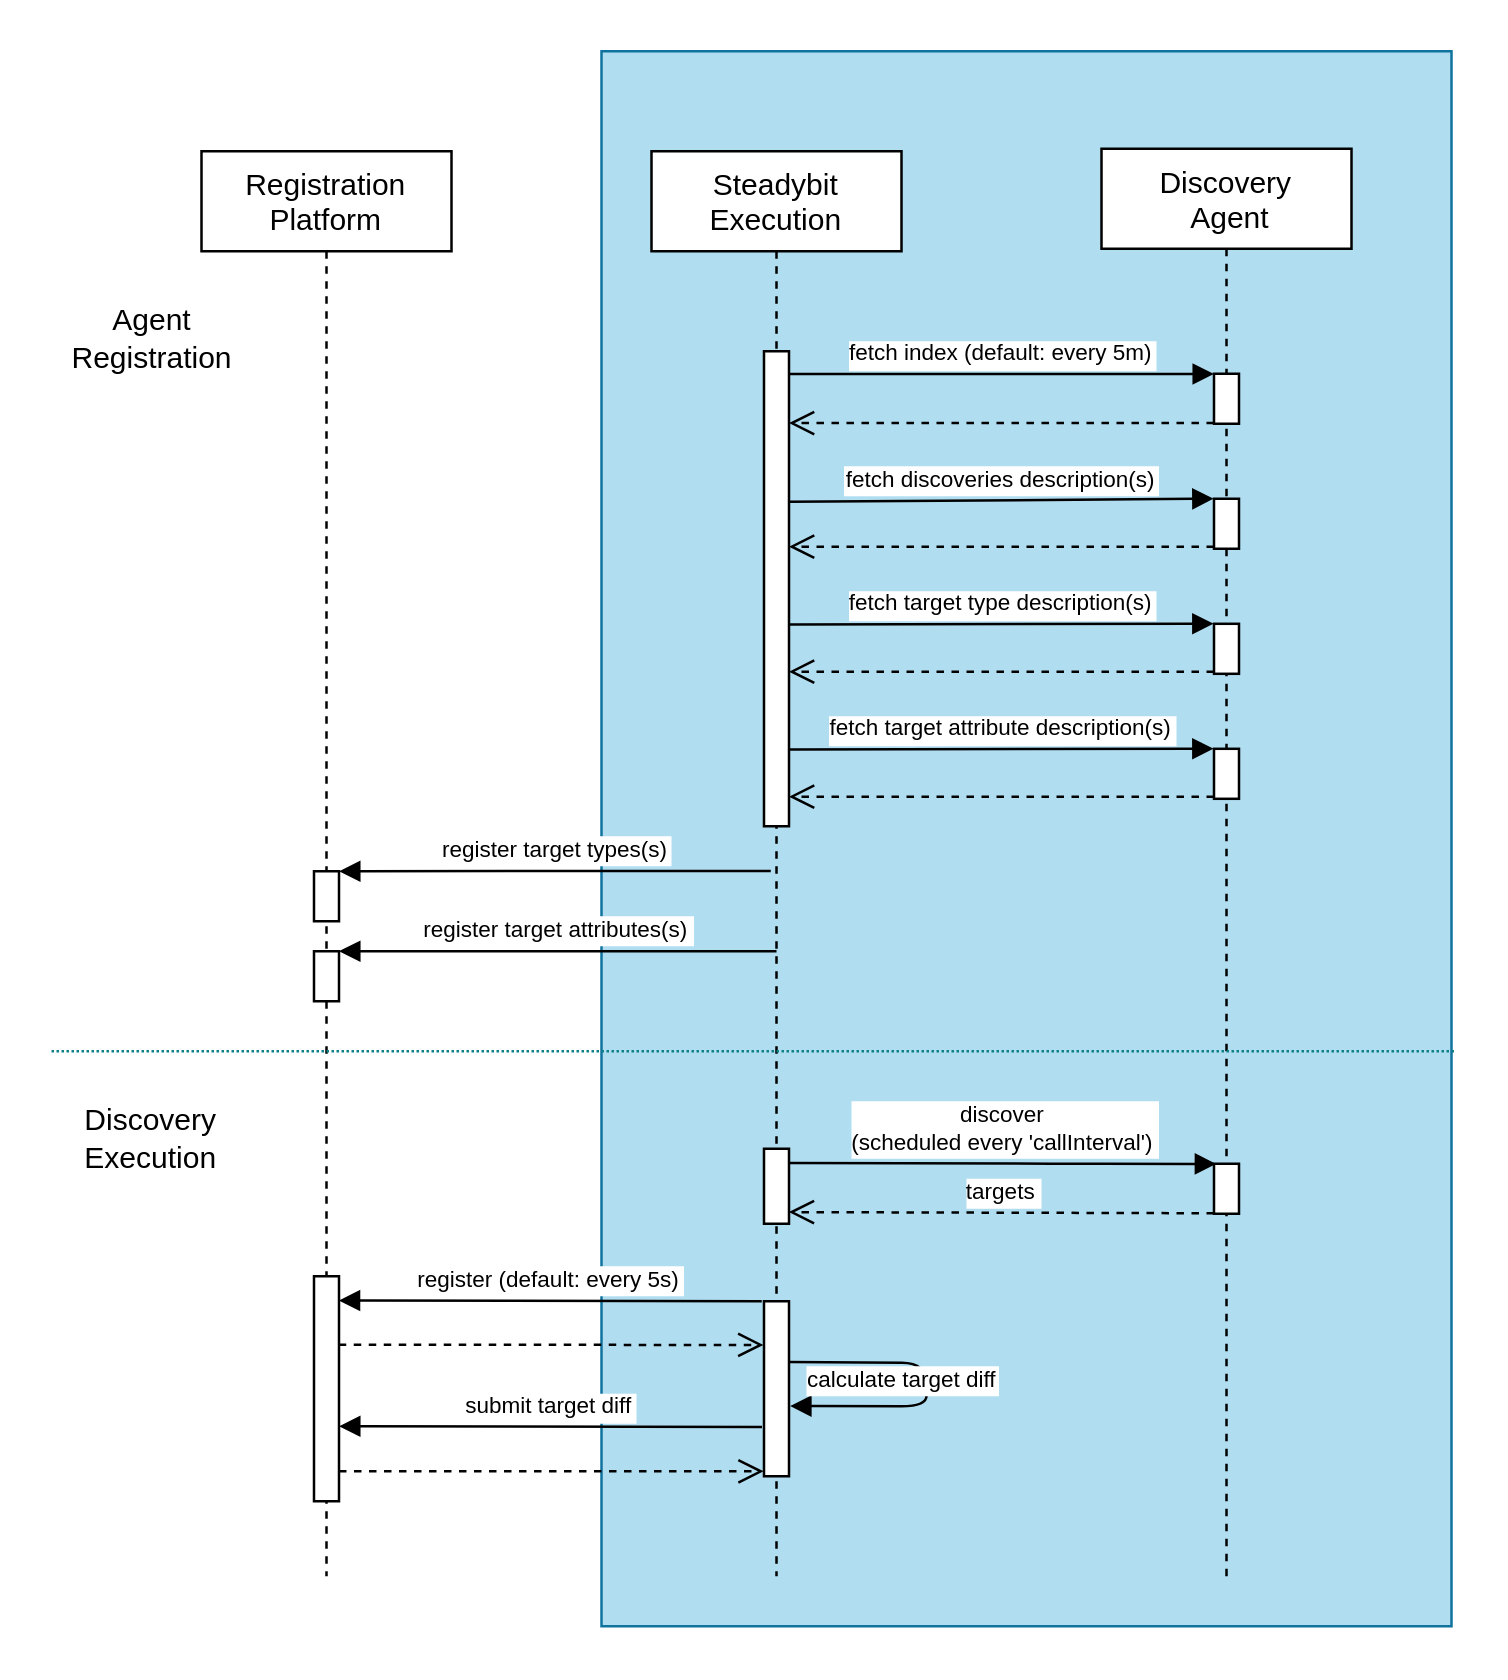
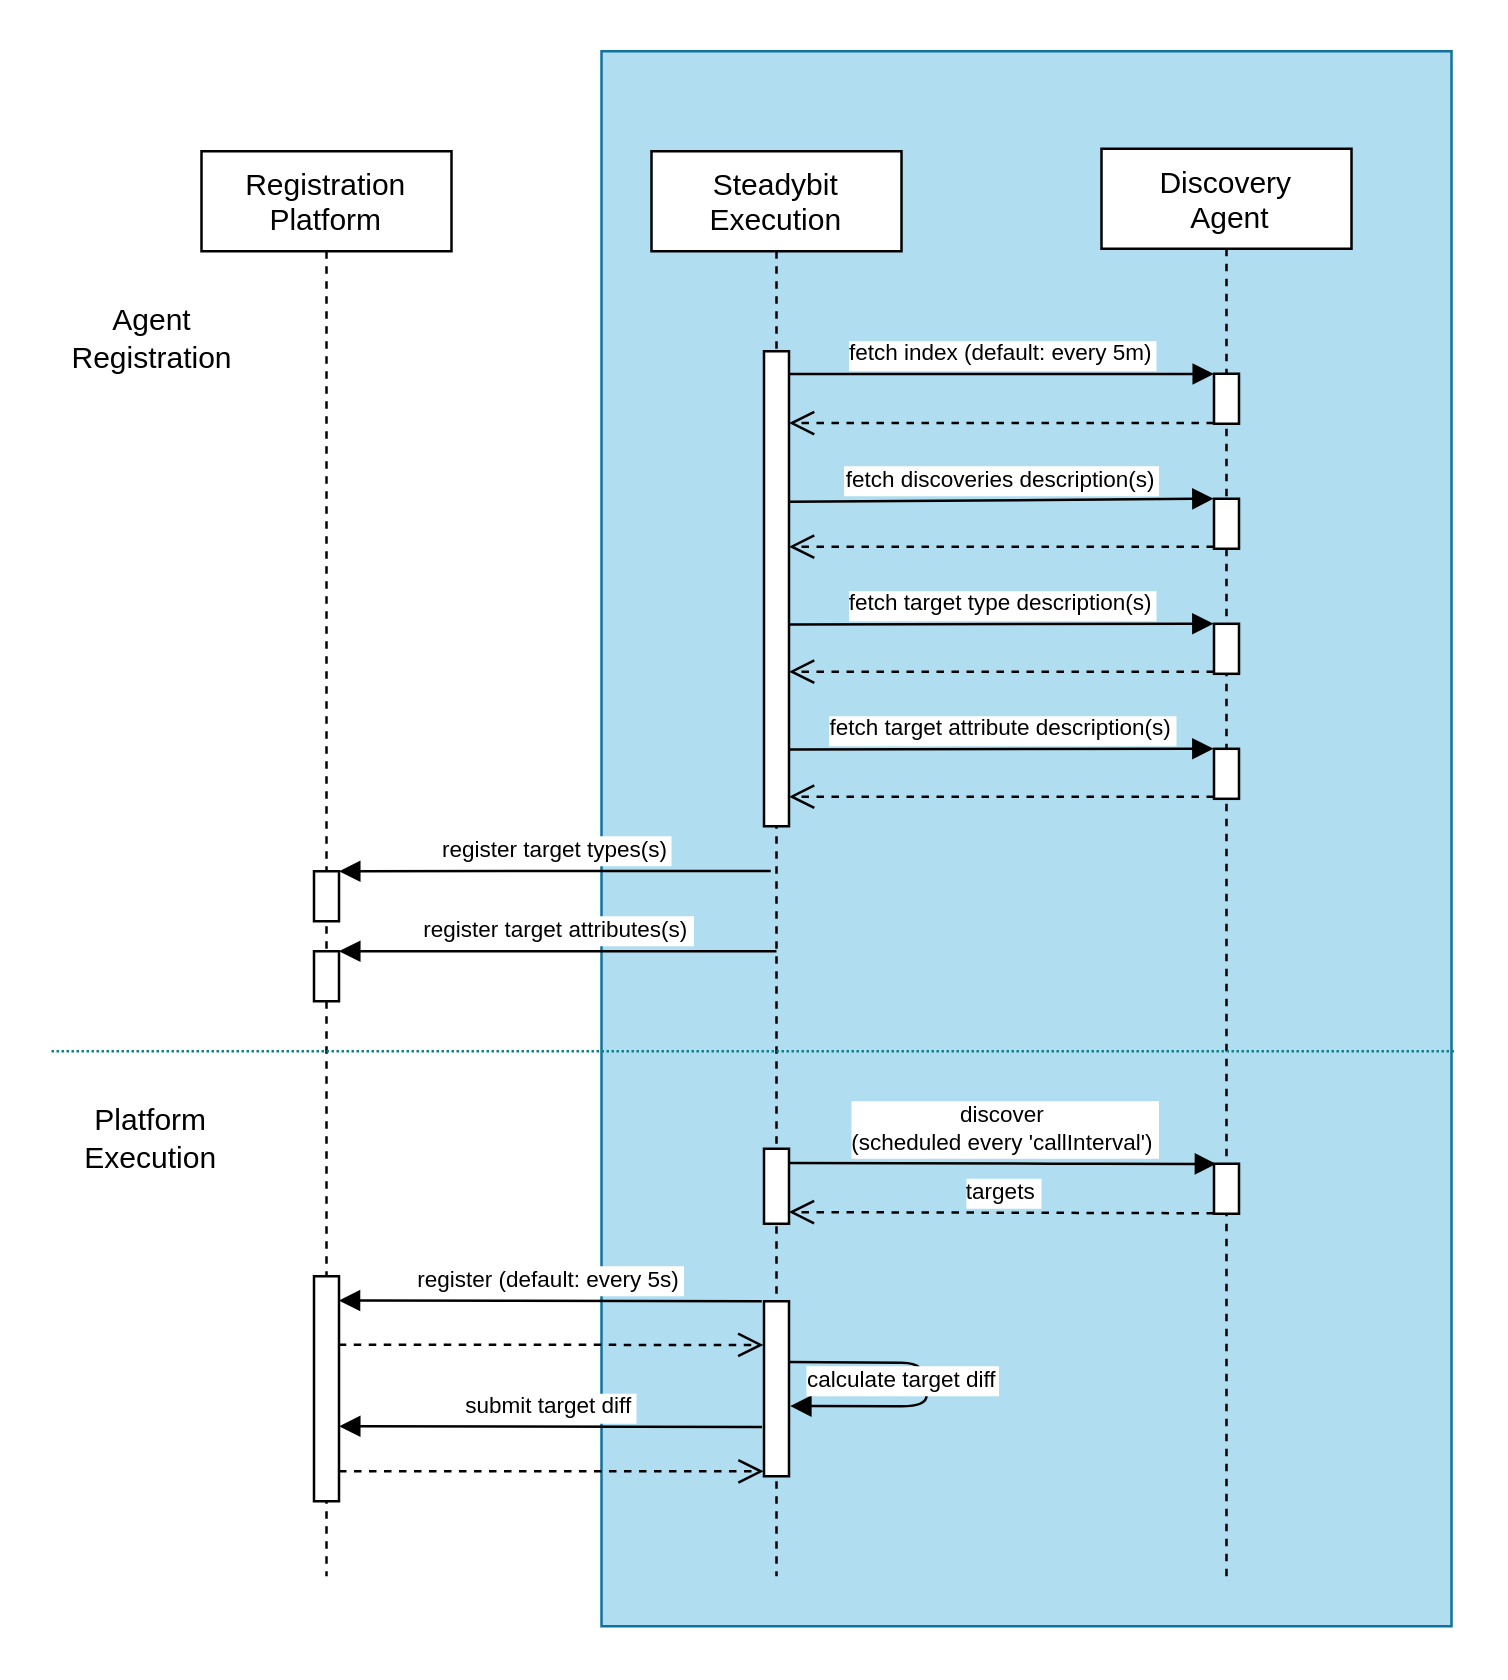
node "Discovery Execution": label "Discovery Execution" -> "Platform Execution"
